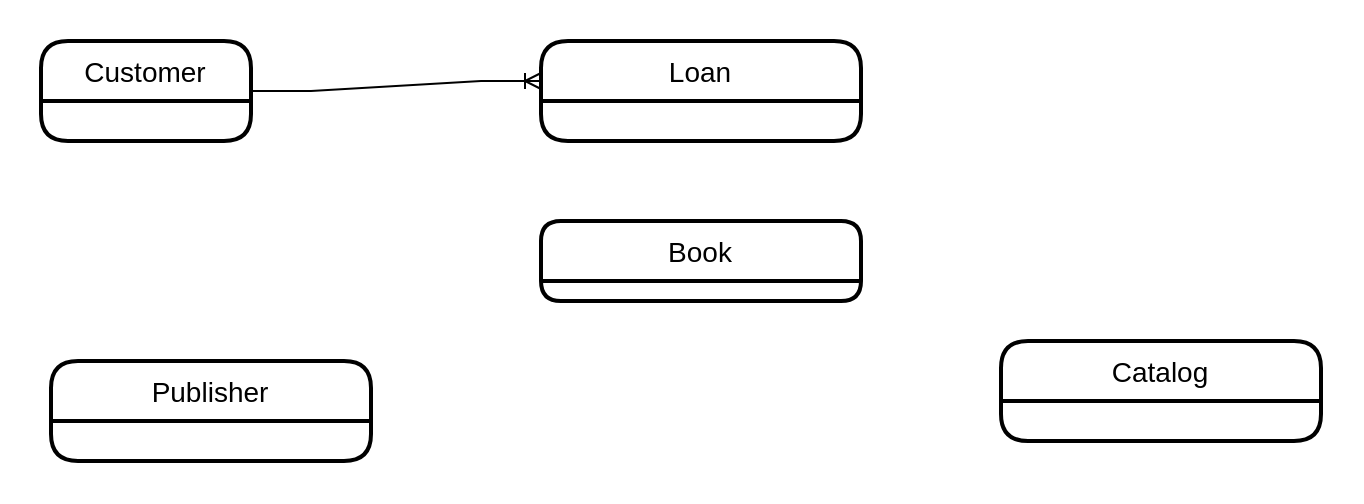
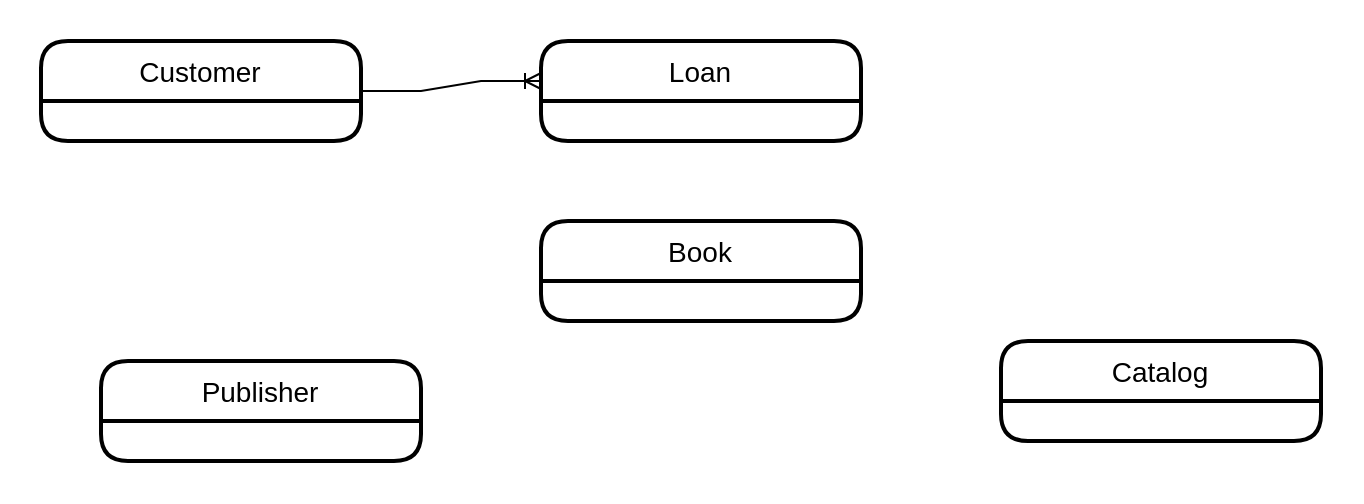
node "Customer": size 210x100 -> 320x100
node "Book": size 320x80 -> 320x100
node "Publisher": moved (211, 411) -> (261, 411)
